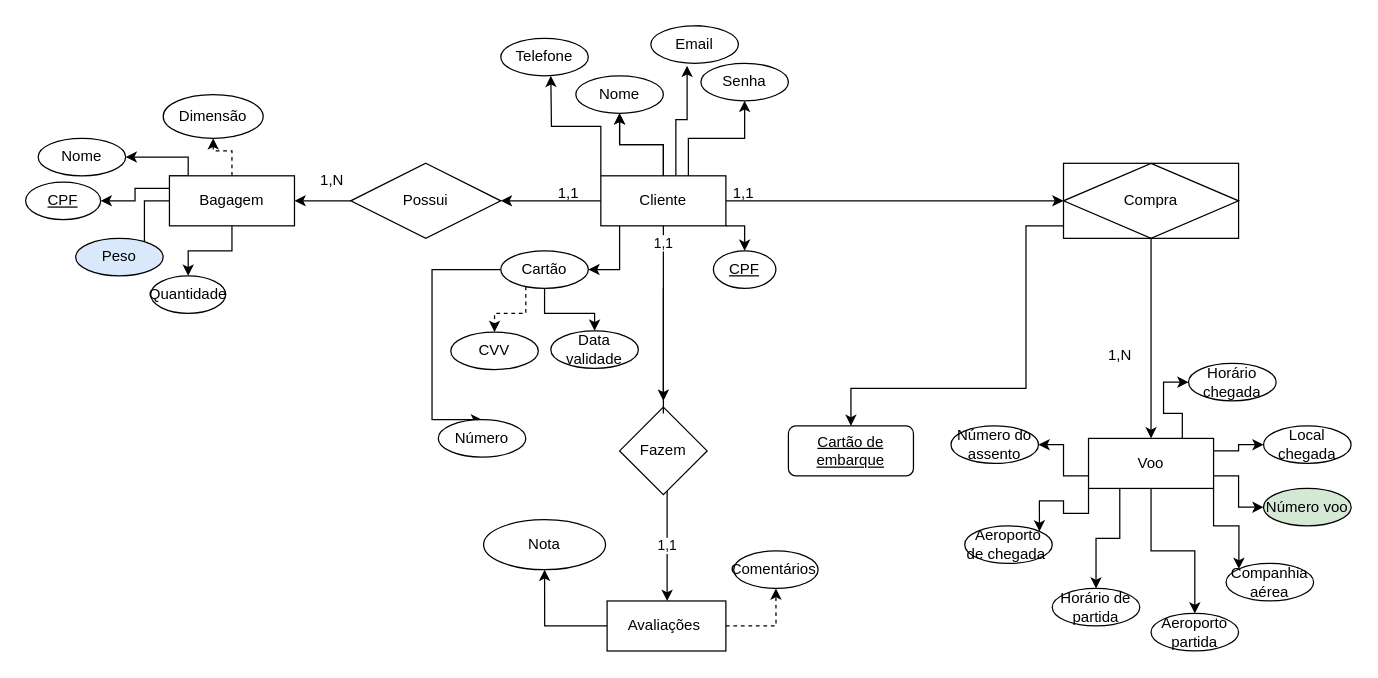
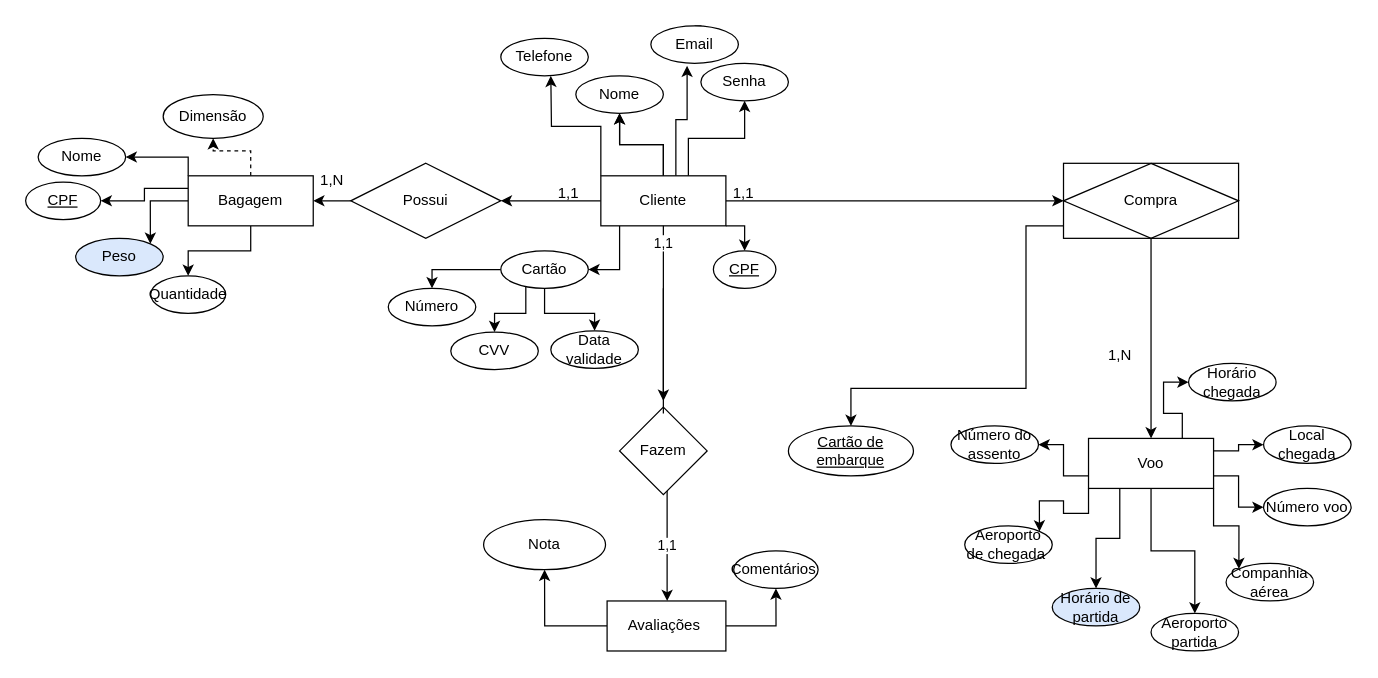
node "Bagagem": moved (232, 201) -> (251, 201)
edge "Cartão" -> "CVV": style dashed -> solid
node "Número": moved (482, 438) -> (432, 307)
node "Cartão de embarque": shape rounded rectangle -> ellipse
node "Número voo": fillcolor #d5e8d4 -> #ffffff
node "Horário de partida": fillcolor #ffffff -> #dae8fc
edge "Avaliações" -> "Comentários": style dashed -> solid
